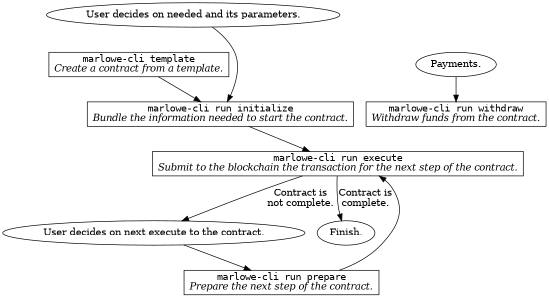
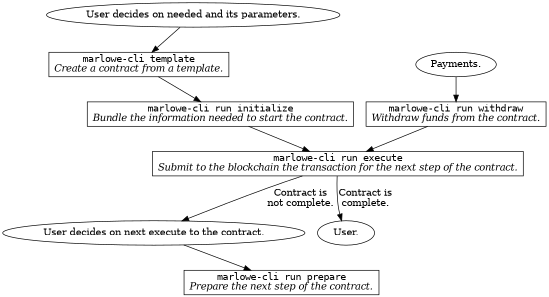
edge "User decides on needed and its parameters." -> "marlowe-cli run initialize": now "User decides on needed and its parameters." -> "marlowe-cli template"
node "Finish.": label "Finish." -> "User."
edge "marlowe-cli run prepare" -> "marlowe-cli run execute": now "marlowe-cli run withdraw" -> "marlowe-cli run execute"
